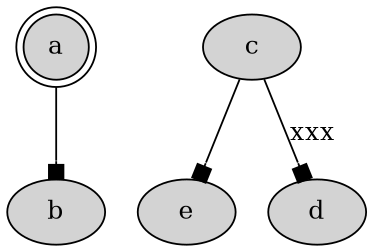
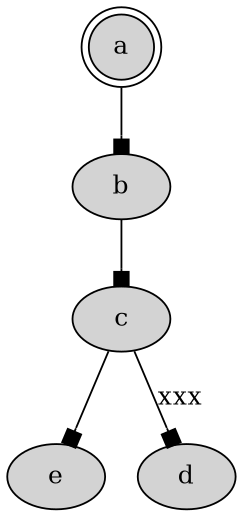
edge "b" -> "c": added
